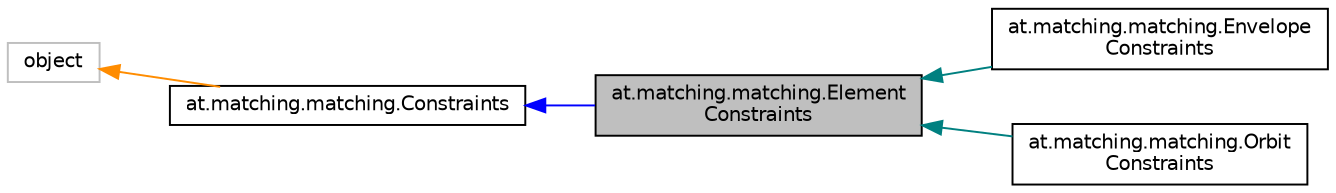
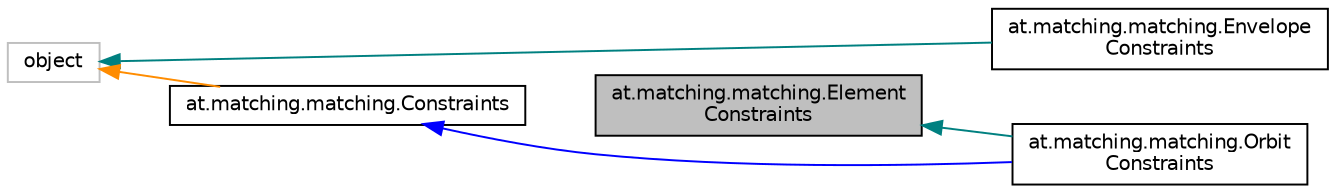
edge "at.matching.matching.Envelope Constraints" -> "at.matching.matching.Element Constraints": now "at.matching.matching.Envelope Constraints" -> "object"
edge "at.matching.matching.Element Constraints" -> "at.matching.matching.Constraints": now "at.matching.matching.Orbit Constraints" -> "at.matching.matching.Constraints"
